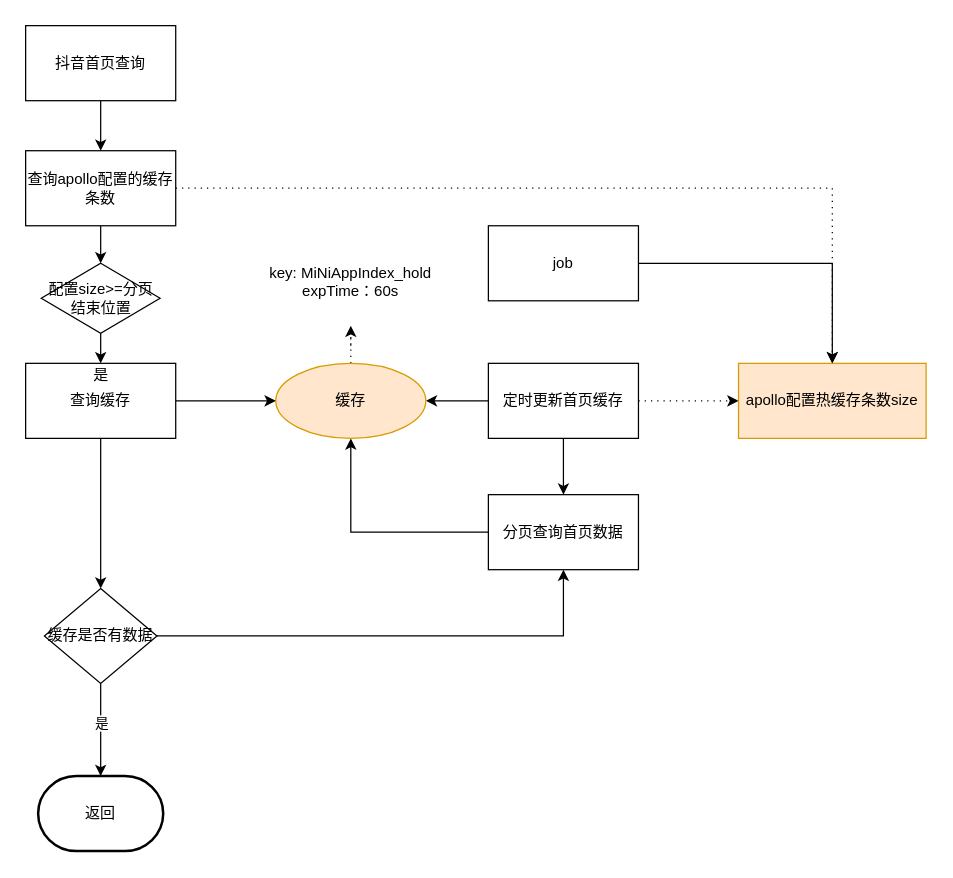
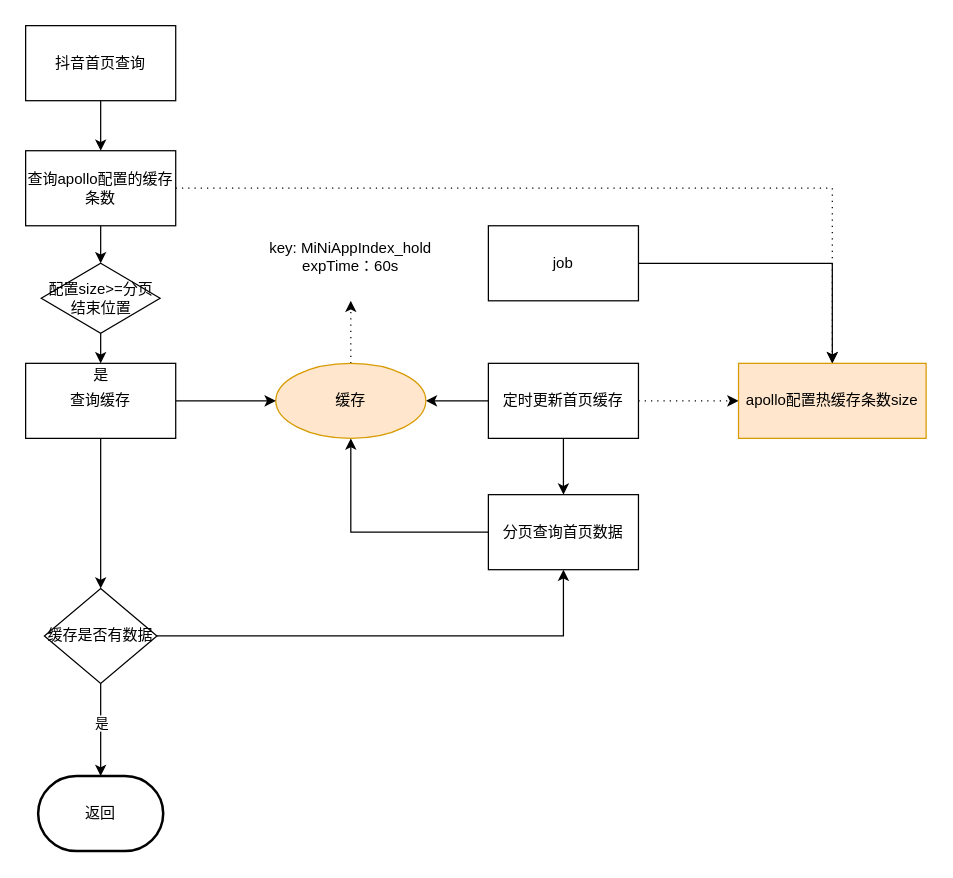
node "key: MiNiAppIndex_hold expTime：60s": moved (351, 282) -> (351, 257)
